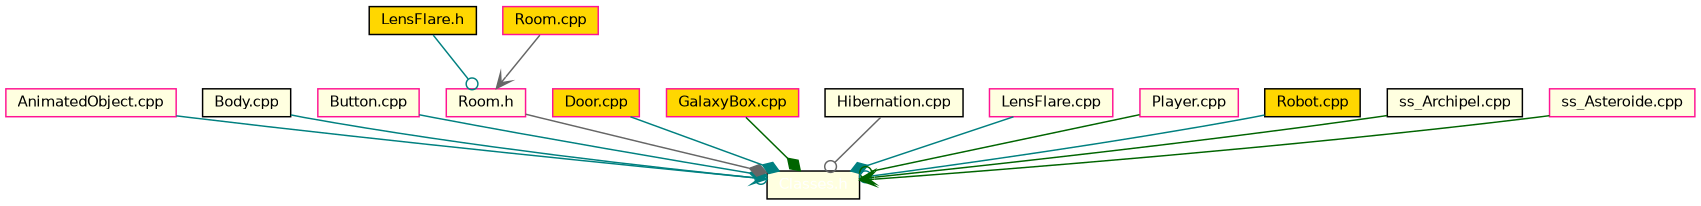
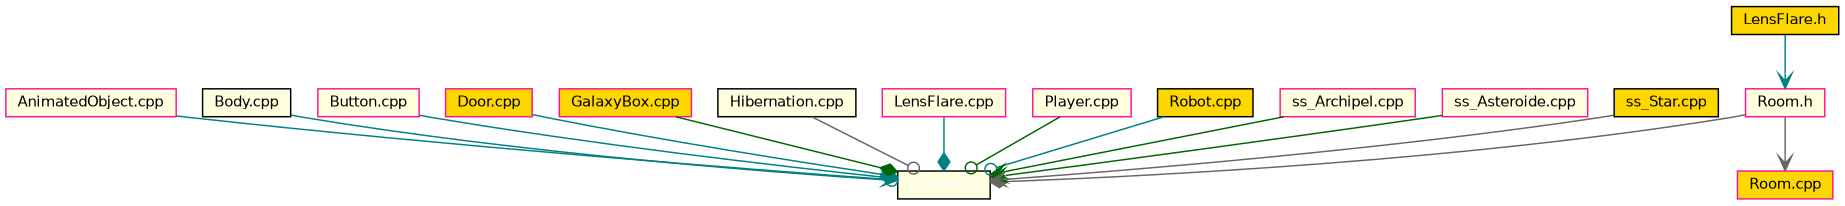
edge "Room.cpp" -> "Room.h": reversed
edge "LensFlare.h" -> "Room.h": arrowhead odot -> vee
node "ss_Archipel.cpp": color black -> deeppink
node "ss_Star.cpp": added
